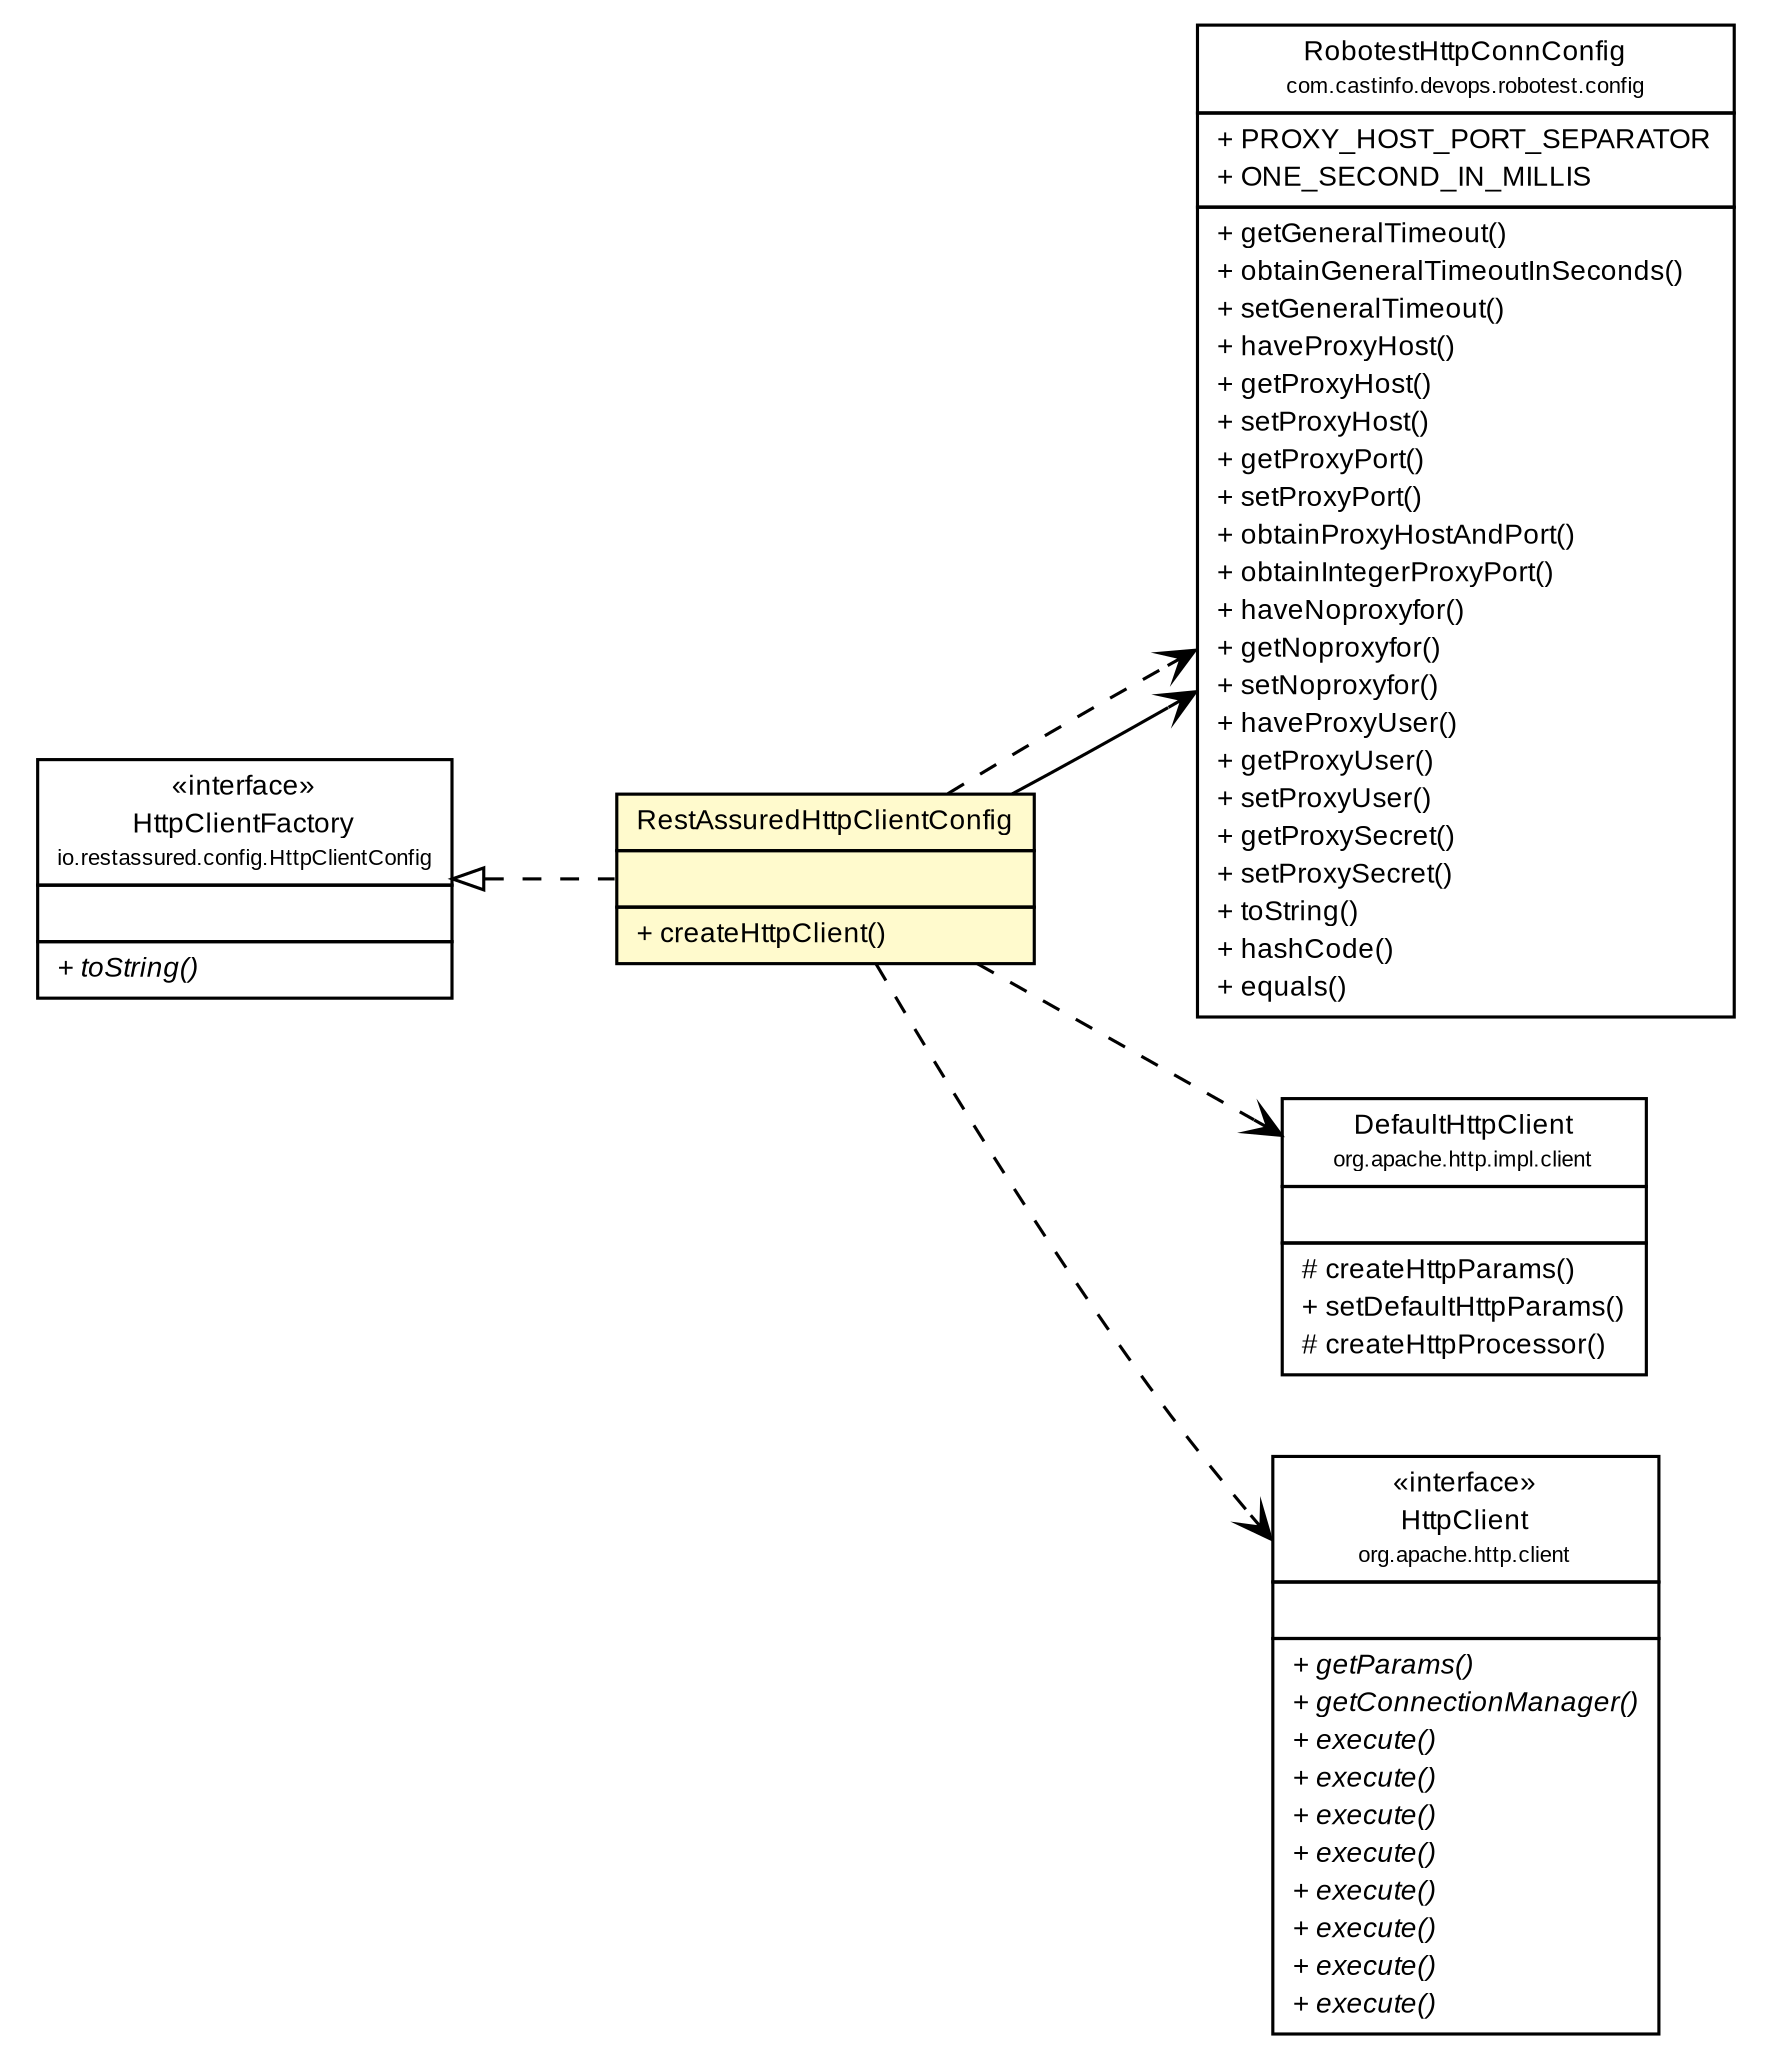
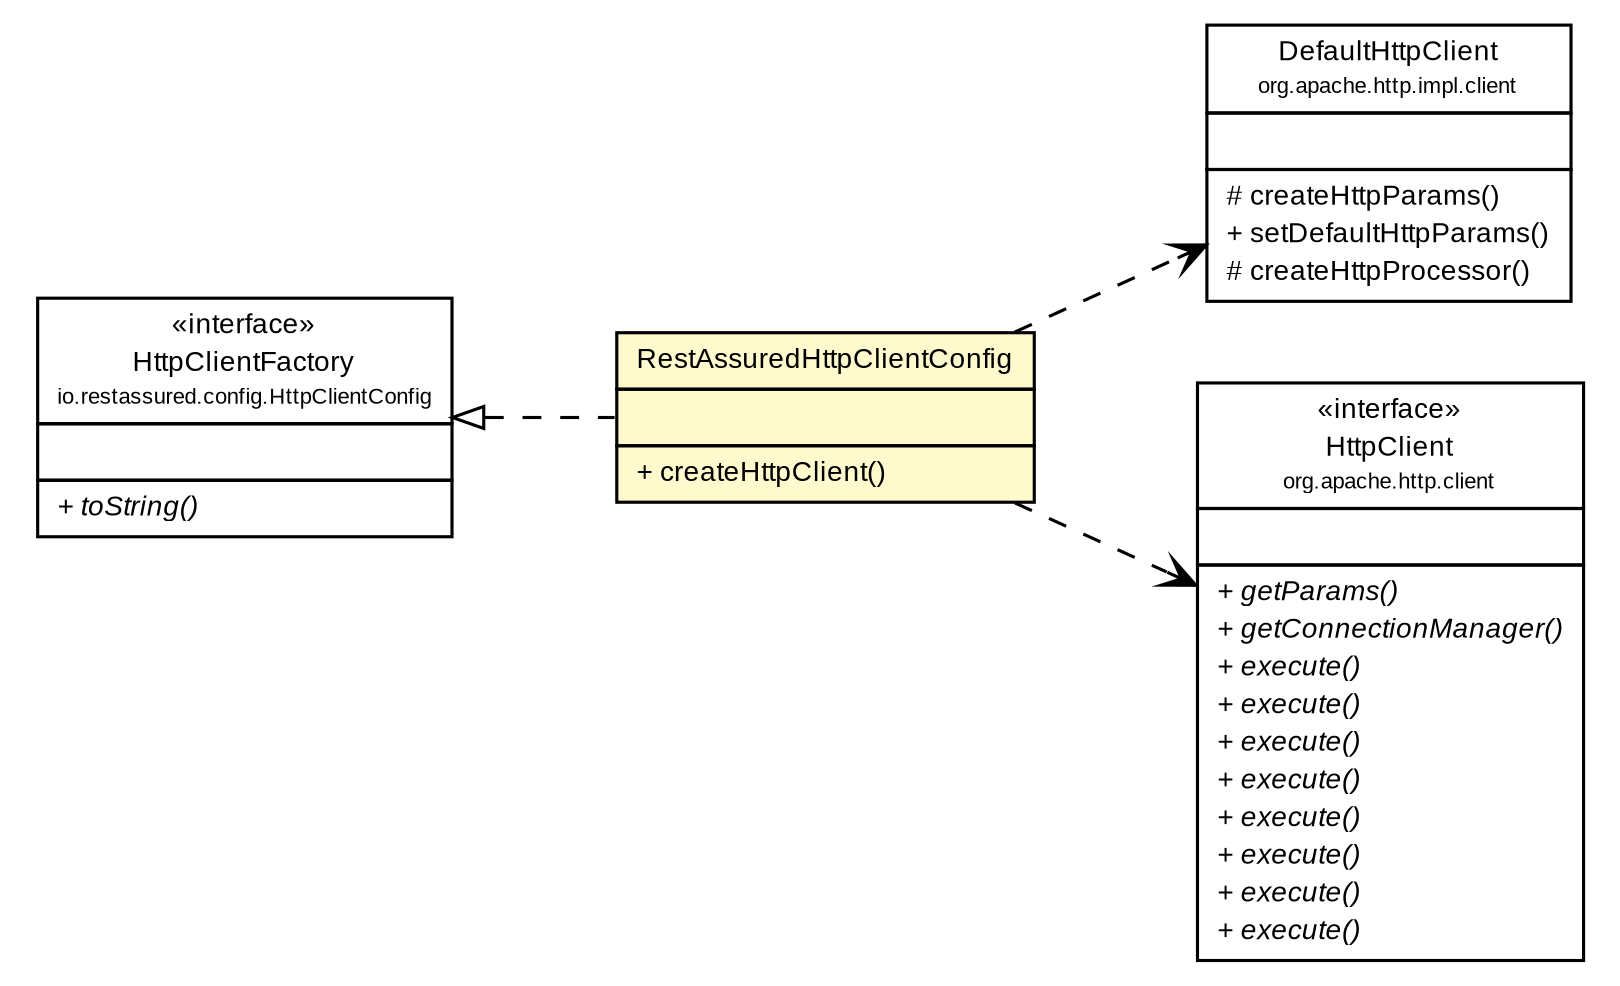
node "RobotestHttpConnConfig": removed
